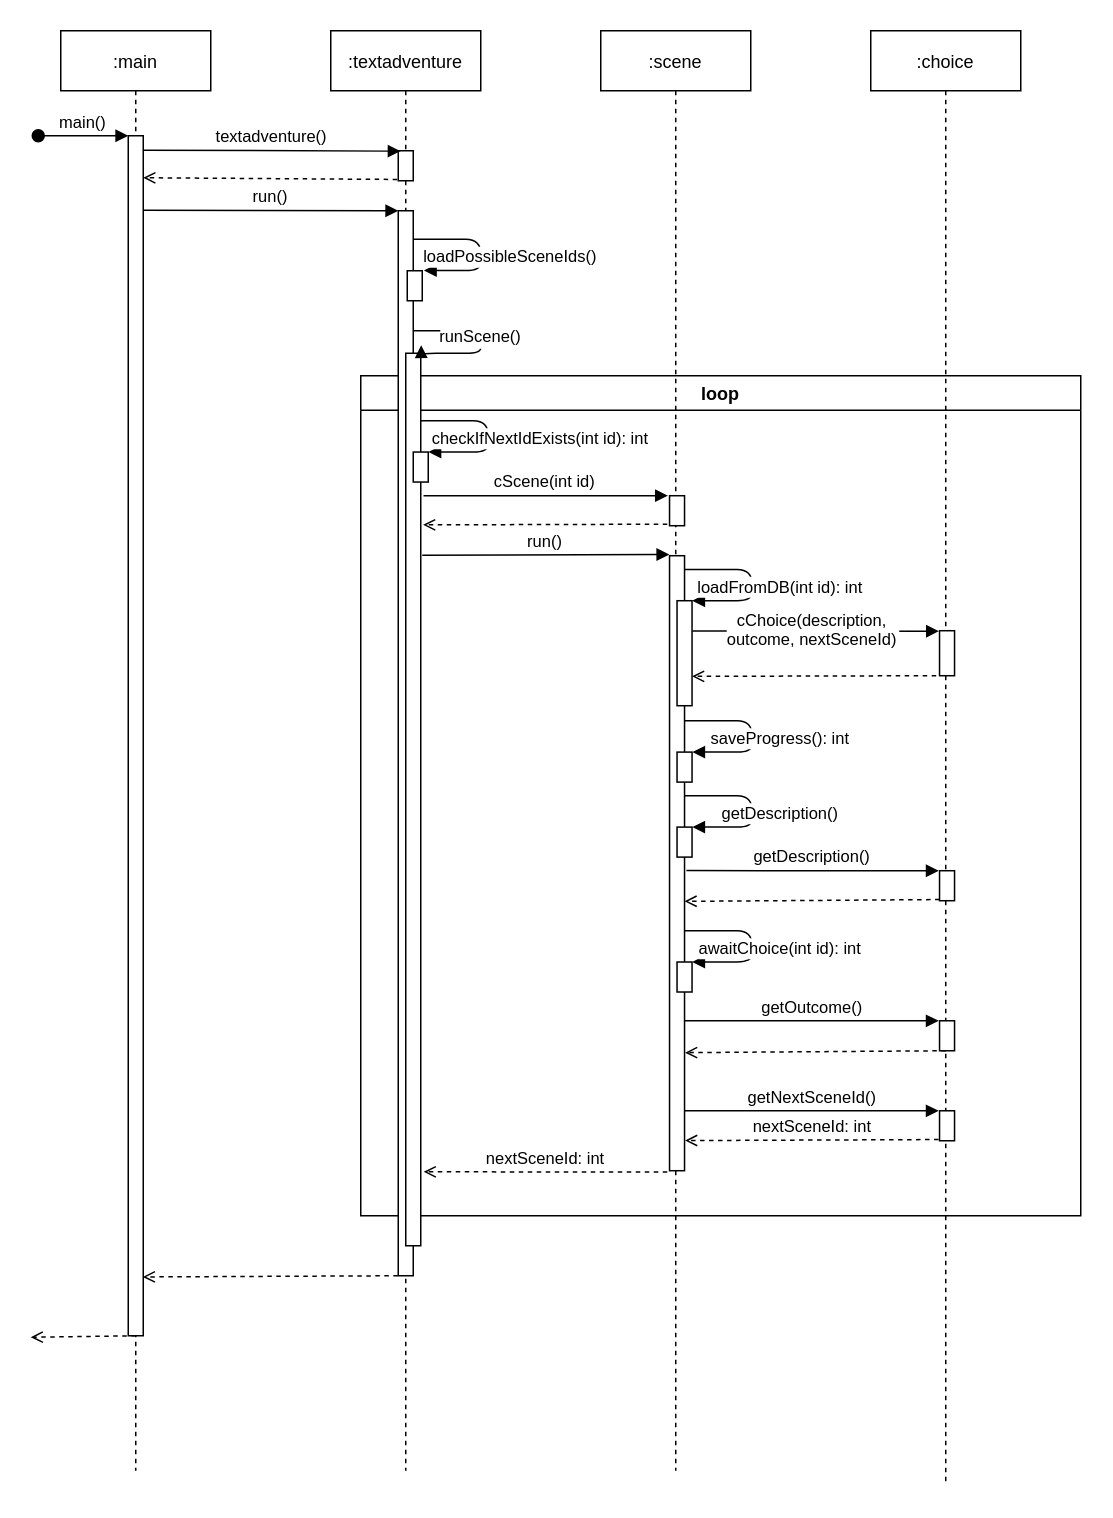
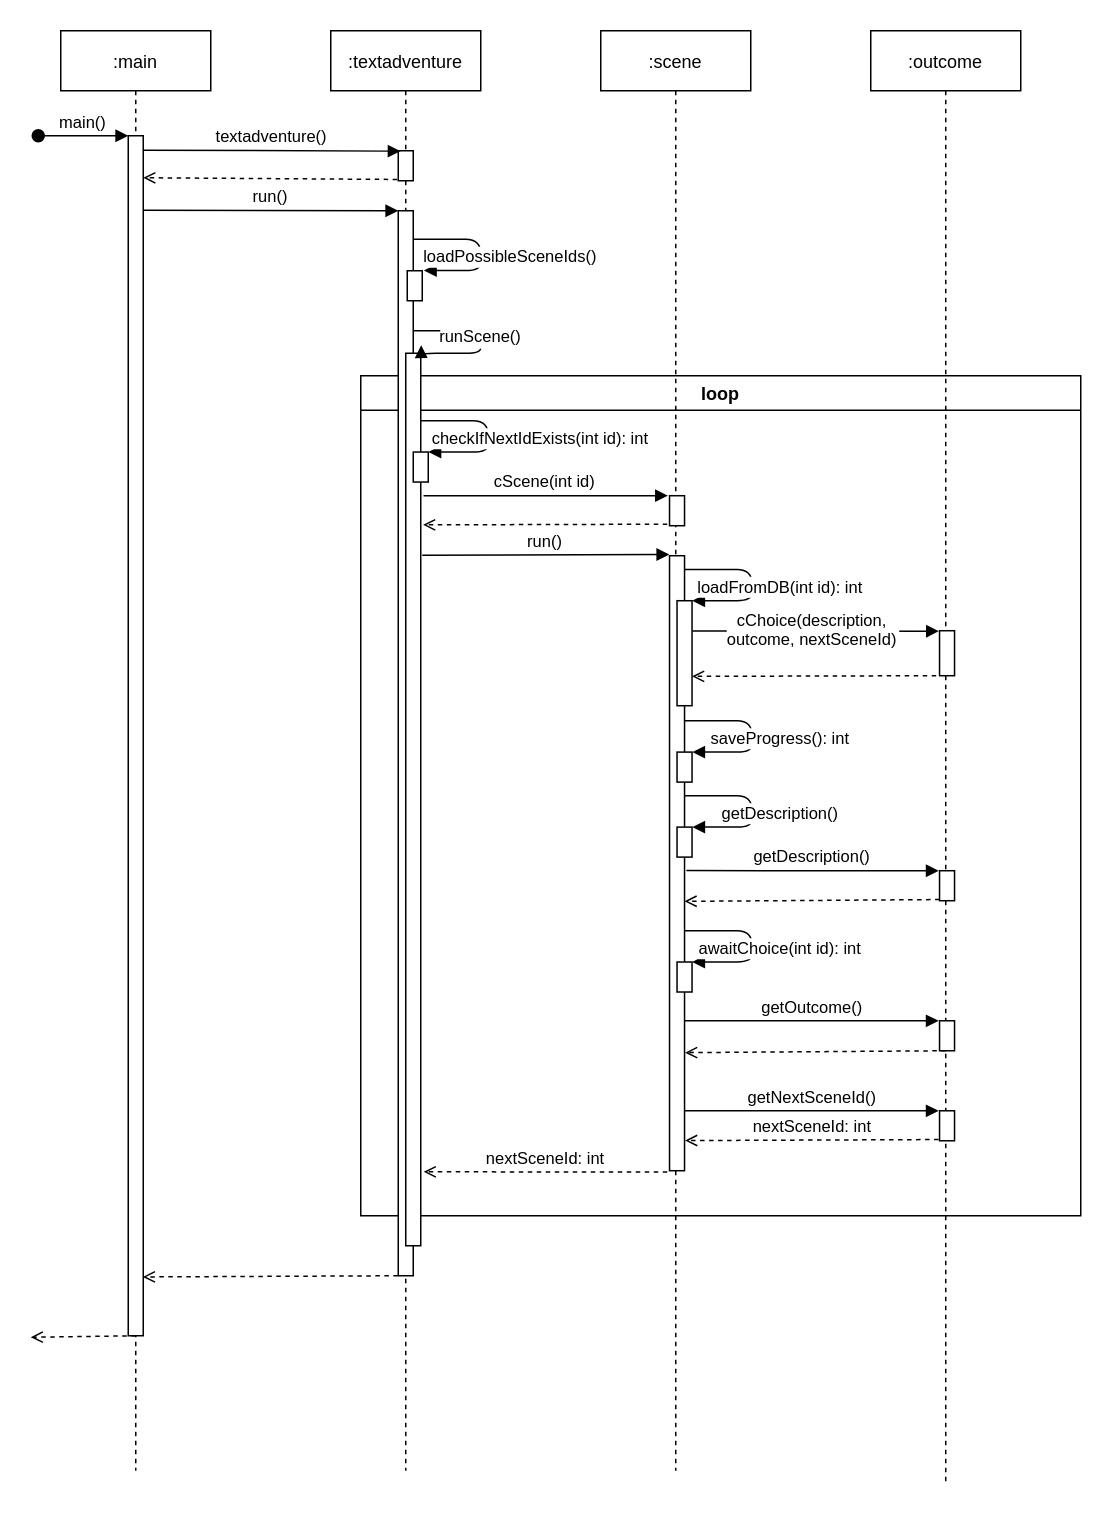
node ":choice": label ":choice" -> ":outcome"
